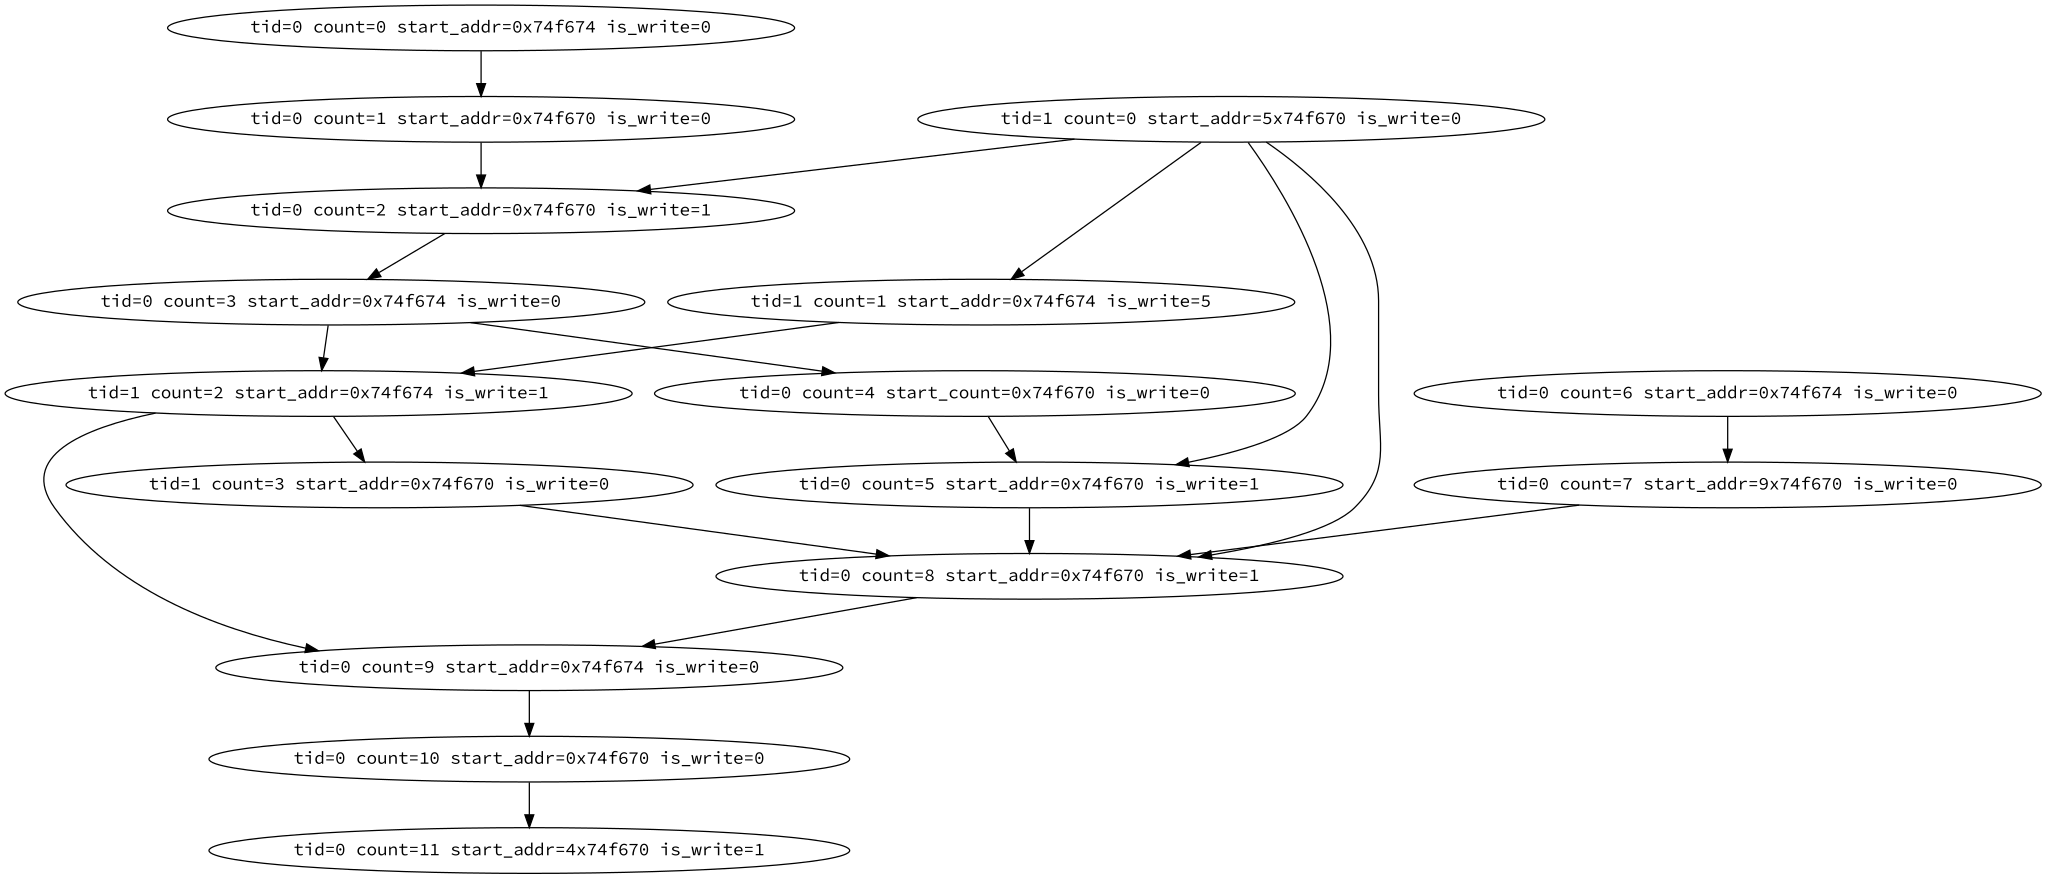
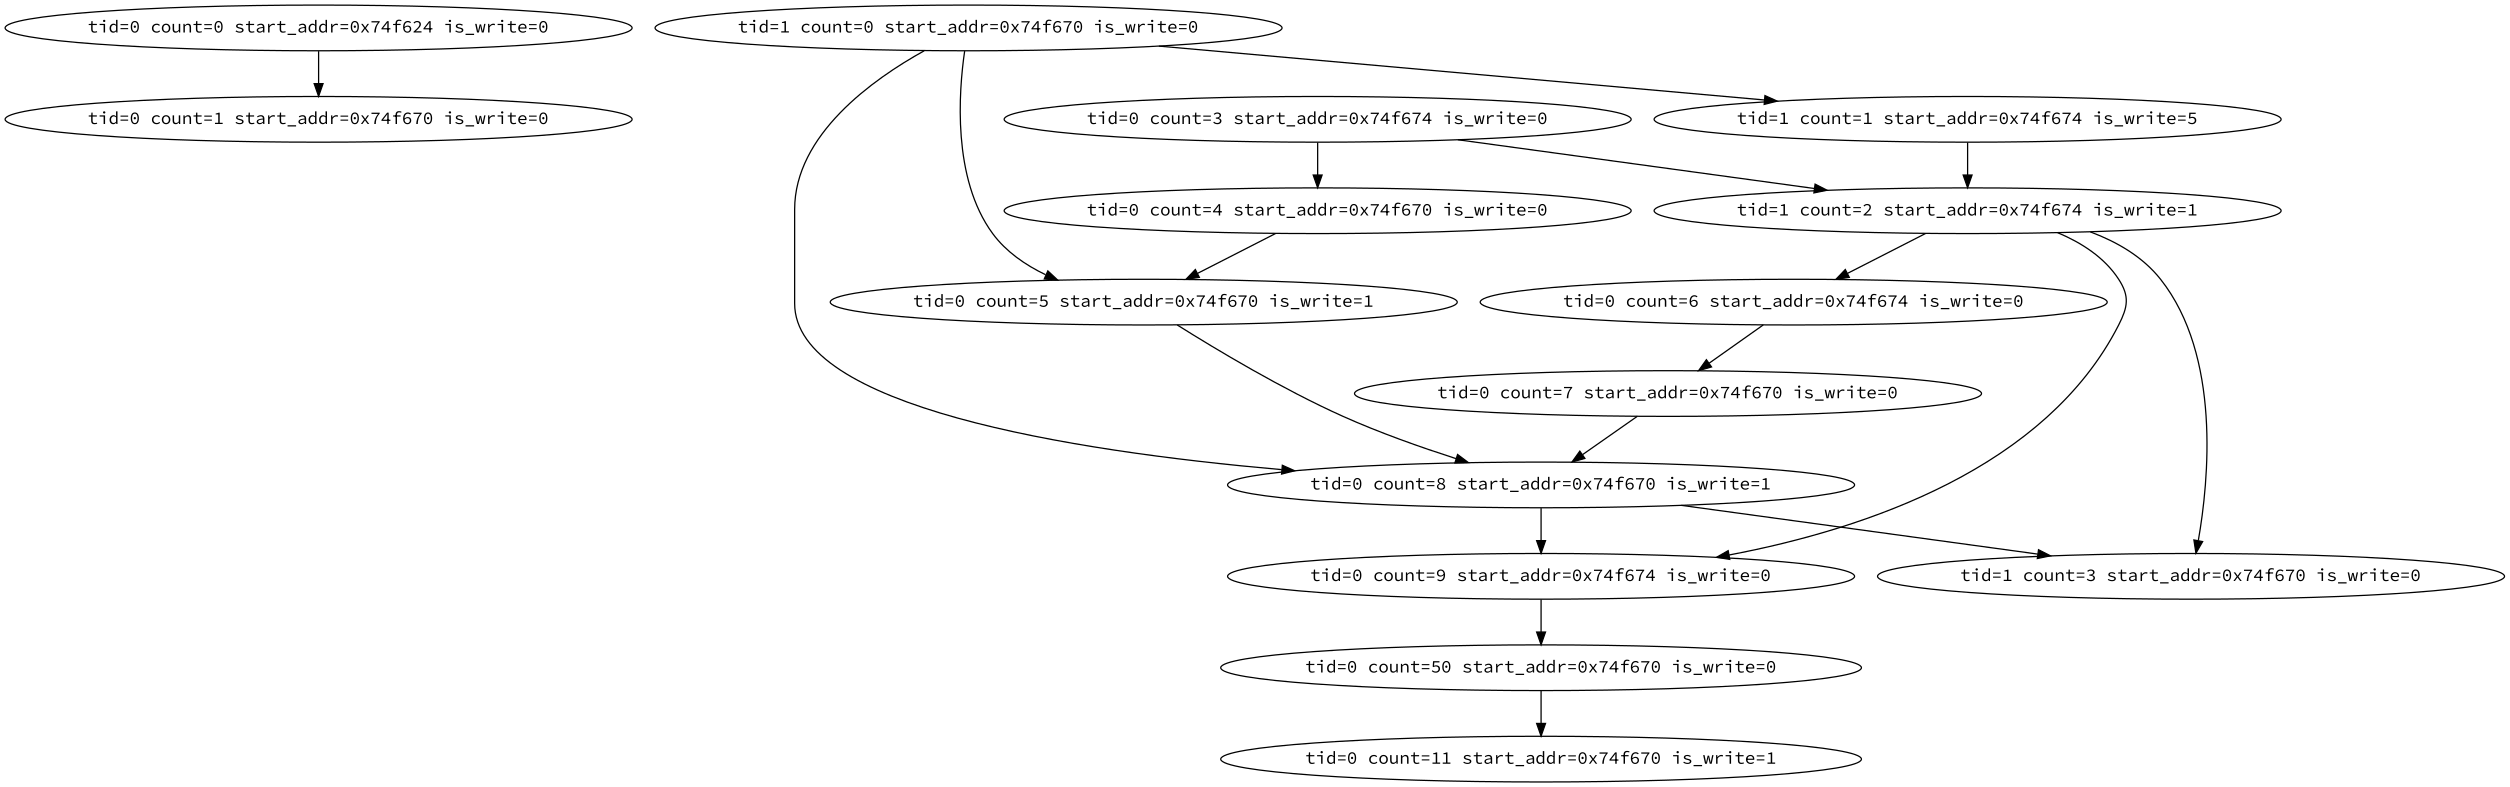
node "tid=0 count=0 start_addr=0x74f674 is_write=0": label "tid=0 count=0 start_addr=0x74f674 is_write=0" -> "tid=0 count=0 start_addr=0x74f624 is_write=0"
node "tid=1 count=0 start_addr=5x74f670 is_write=0": label "tid=1 count=0 start_addr=5x74f670 is_write=0" -> "tid=1 count=0 start_addr=0x74f670 is_write=0"
node "tid=0 count=2 start_addr=0x74f670 is_write=1": removed
edge "tid=1 count=2 start_addr=0x74f674 is_write=1" -> "tid=0 count=6 start_addr=0x74f674 is_write=0": added
node "tid=0 count=4 start_count=0x74f670 is_write=0": label "tid=0 count=4 start_count=0x74f670 is_write=0" -> "tid=0 count=4 start_addr=0x74f670 is_write=0"
node "tid=0 count=7 start_addr=9x74f670 is_write=0": label "tid=0 count=7 start_addr=9x74f670 is_write=0" -> "tid=0 count=7 start_addr=0x74f670 is_write=0"
edge "tid=1 count=3 start_addr=0x74f670 is_write=0" -> "tid=0 count=8 start_addr=0x74f670 is_write=1": reversed
node "tid=0 count=10 start_addr=0x74f670 is_write=0": label "tid=0 count=10 start_addr=0x74f670 is_write=0" -> "tid=0 count=50 start_addr=0x74f670 is_write=0"
node "tid=0 count=11 start_addr=4x74f670 is_write=1": label "tid=0 count=11 start_addr=4x74f670 is_write=1" -> "tid=0 count=11 start_addr=0x74f670 is_write=1"
